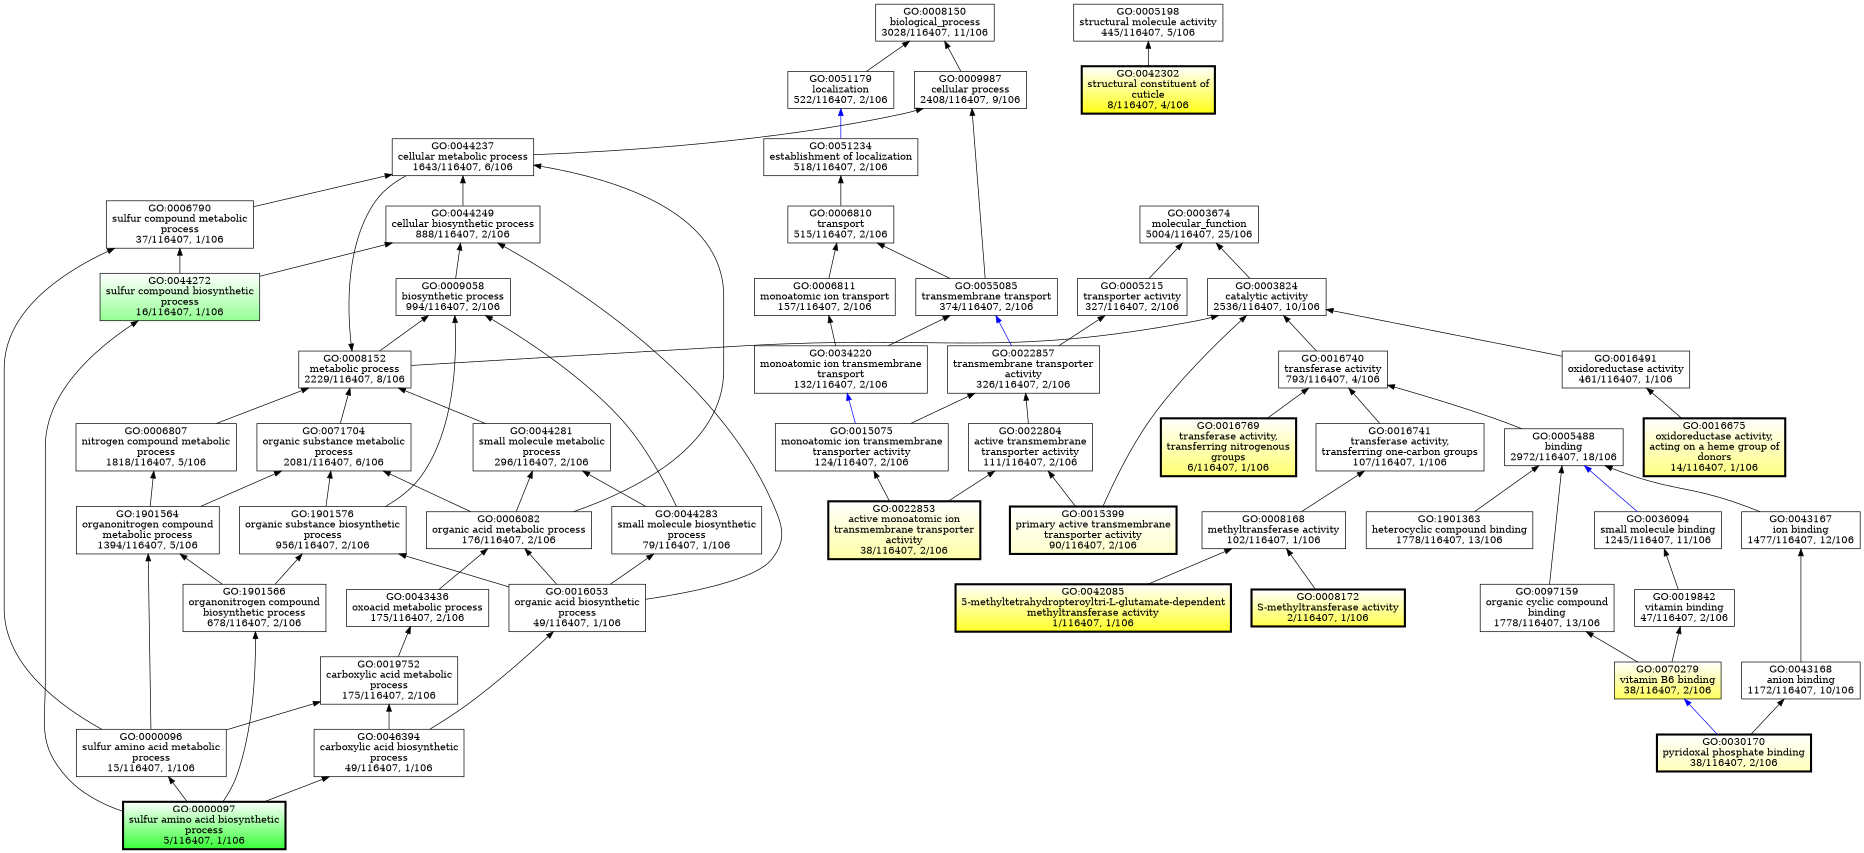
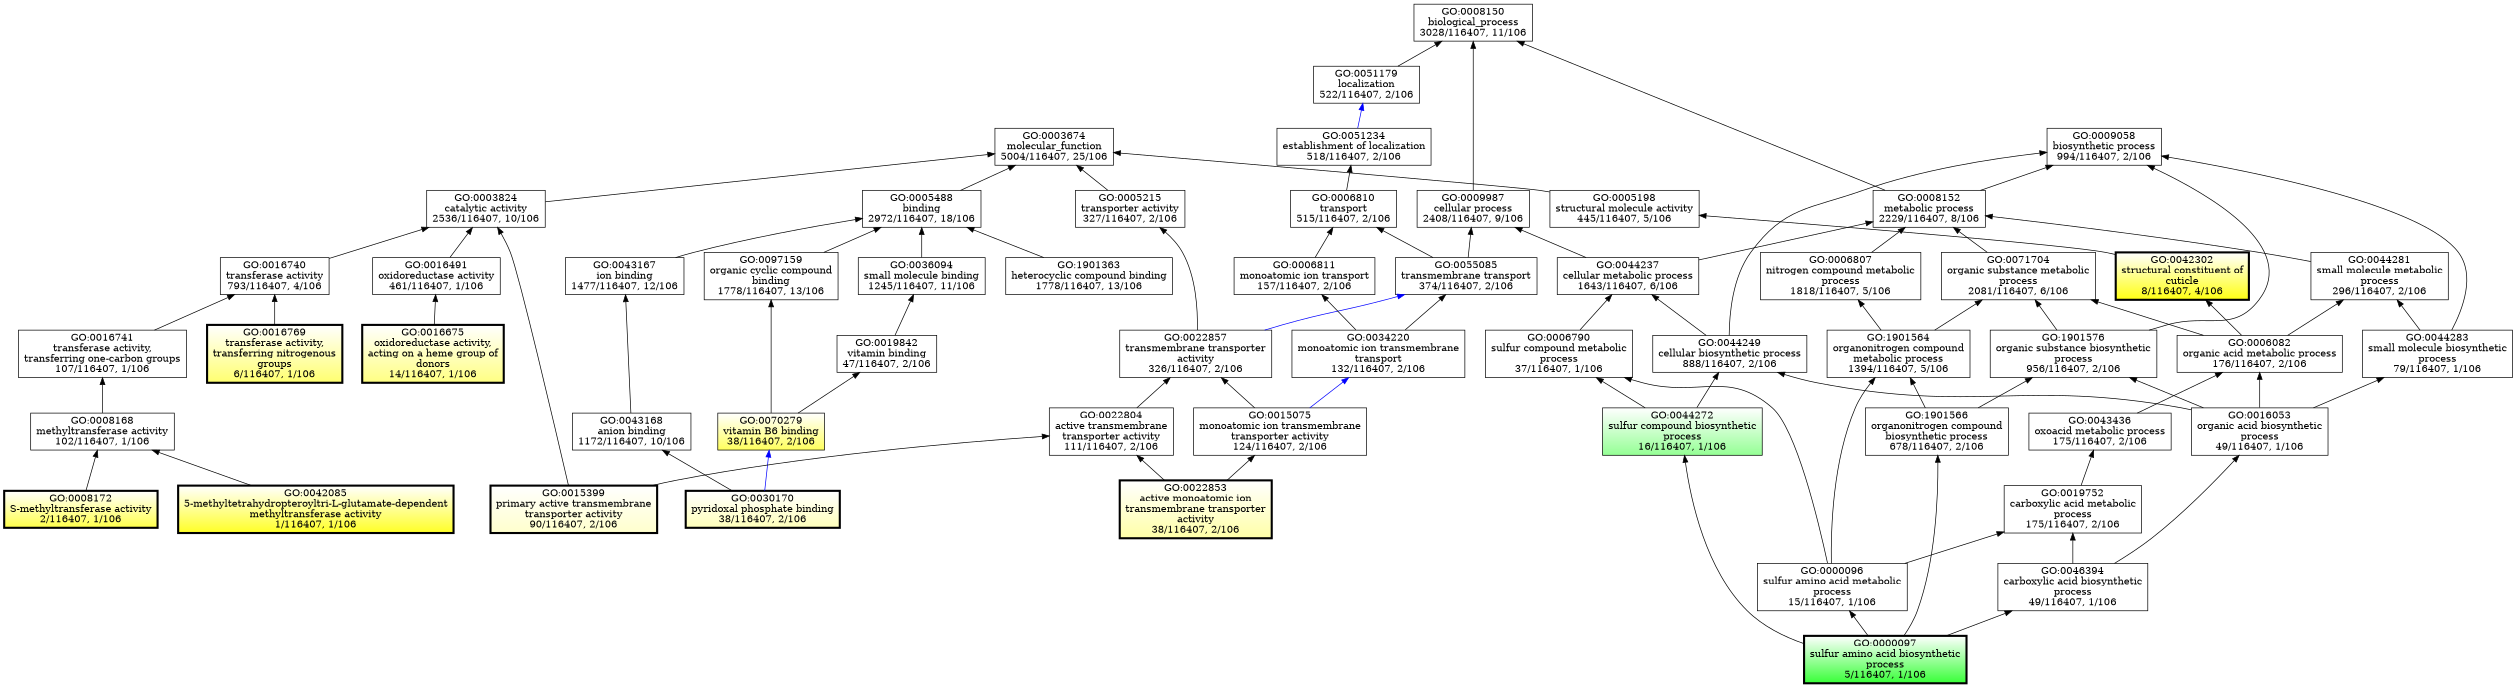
edge "GO:0005198 structural molecule activity 445/116407, 5/106" -> "GO:0003674 molecular_function 5004/116407, 25/106": added
edge "GO:0009058 biosynthetic process 994/116407, 2/106" -> "GO:0044249 cellular biosynthetic process 888/116407, 2/106": reversed
edge "GO:0006082 organic acid metabolic process 176/116407, 2/106" -> "GO:0044237 cellular metabolic process 1643/116407, 6/106": now "GO:0006082 organic acid metabolic process 176/116407, 2/106" -> "GO:0042302 structural constituent of cuticle 8/116407, 4/106"
edge "GO:0008152 metabolic process 2229/116407, 8/106" -> "GO:0003824 catalytic activity 2536/116407, 10/106": now "GO:0008152 metabolic process 2229/116407, 8/106" -> "GO:0008150 biological_process 3028/116407, 11/106"
edge "GO:0005488 binding 2972/116407, 18/106" -> "GO:0016740 transferase activity 793/116407, 4/106": now "GO:0005488 binding 2972/116407, 18/106" -> "GO:0003674 molecular_function 5004/116407, 25/106"
edge "GO:0036094 small molecule binding 1245/116407, 11/106" -> "GO:0005488 binding 2972/116407, 18/106": color blue -> black
